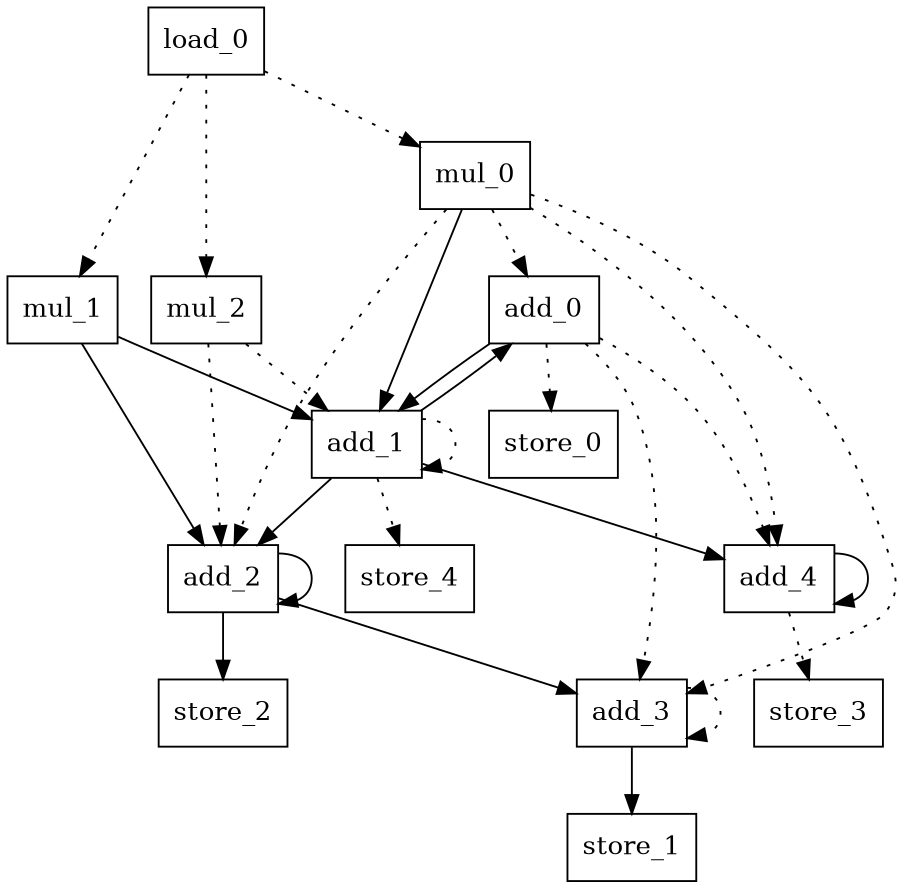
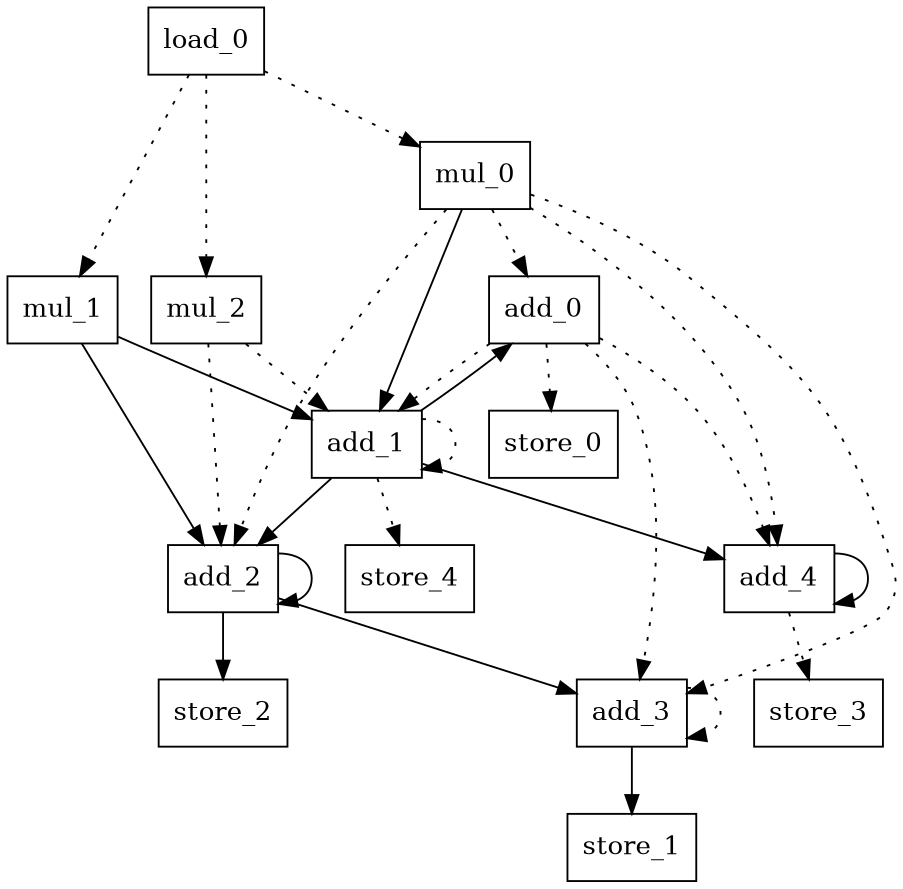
edge "add_0" -> "add_1": style solid -> dotted
